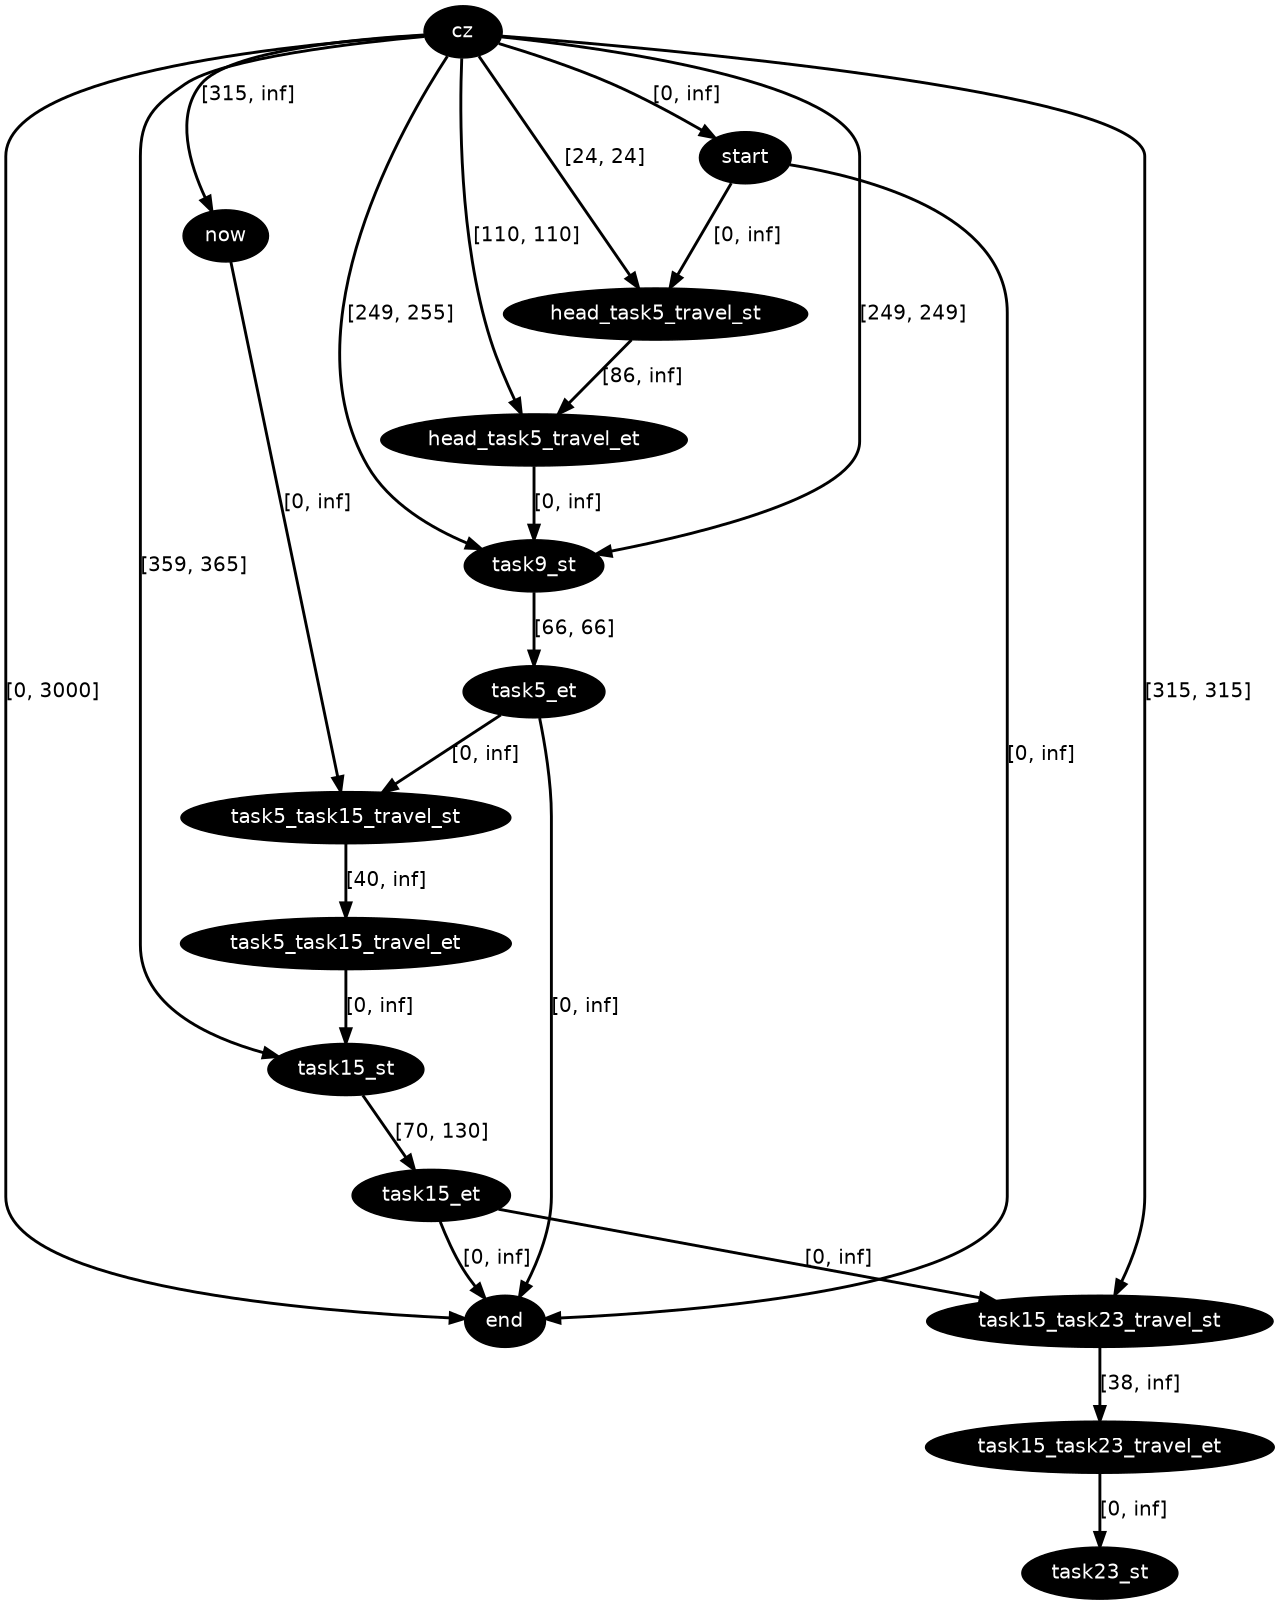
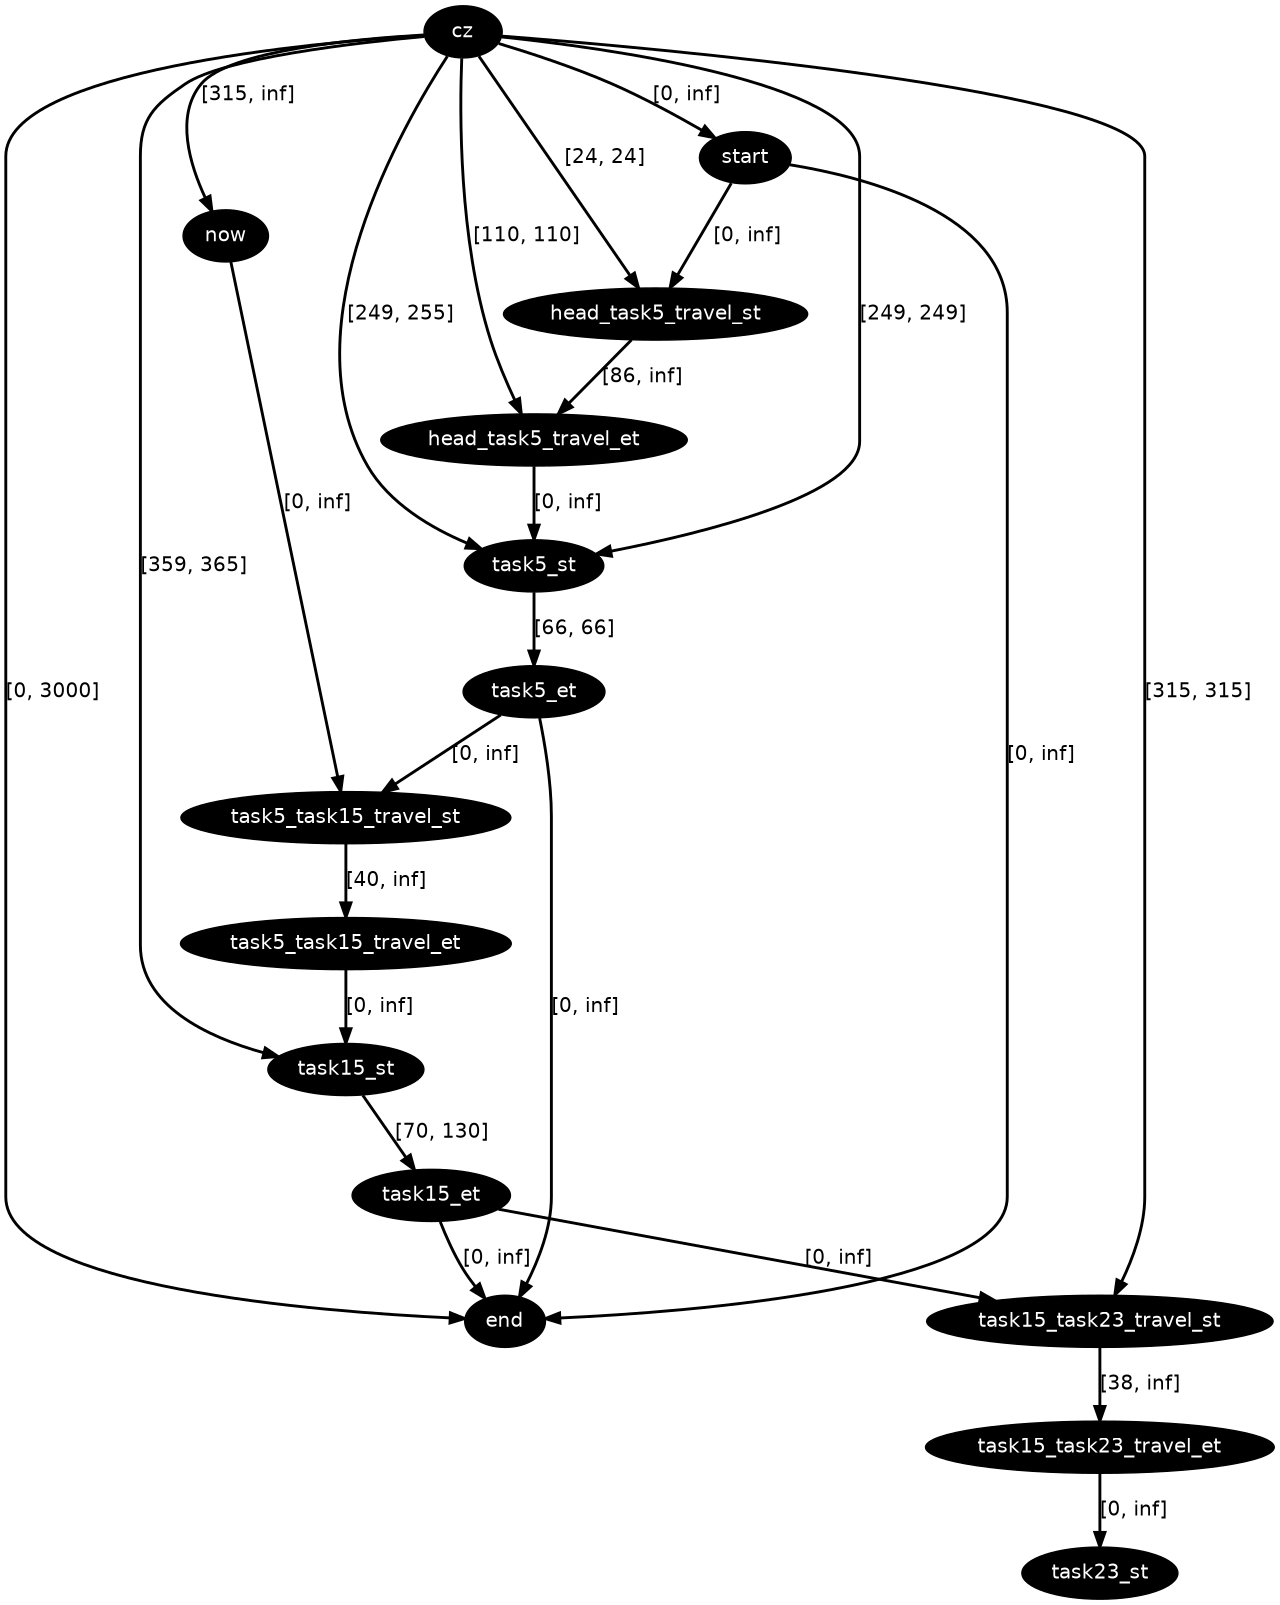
node "task9_st": label "task9_st" -> "task5_st"
